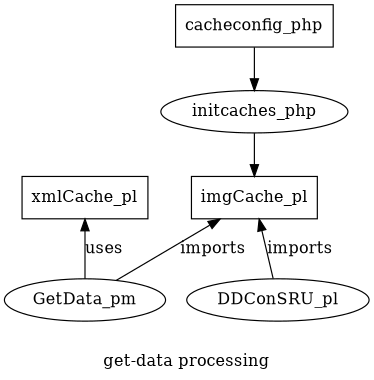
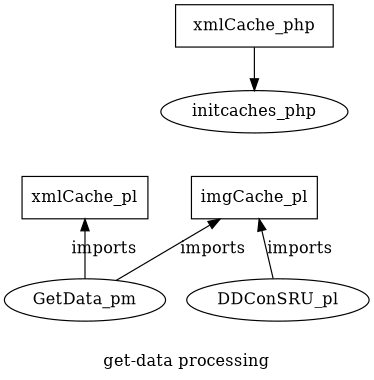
node "cacheconfig_php": label "cacheconfig_php" -> "xmlCache_php"
edge "initcaches_php" -> "imgCache_pl": removed
edge "GetData_pm" -> "xmlCache_pl": label "uses" -> "imports"
